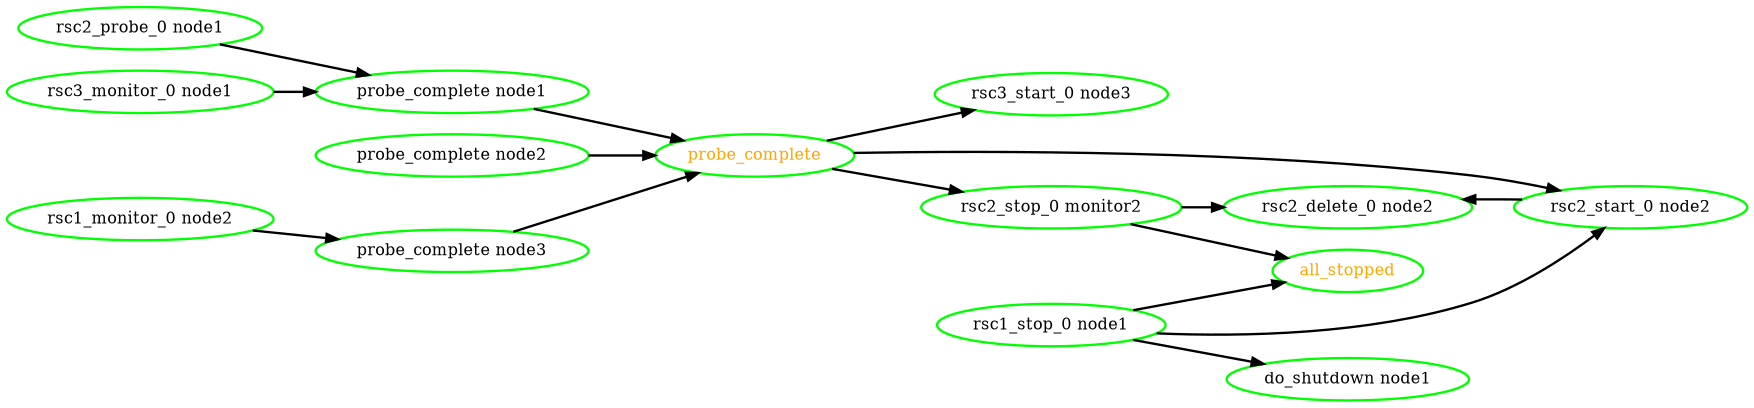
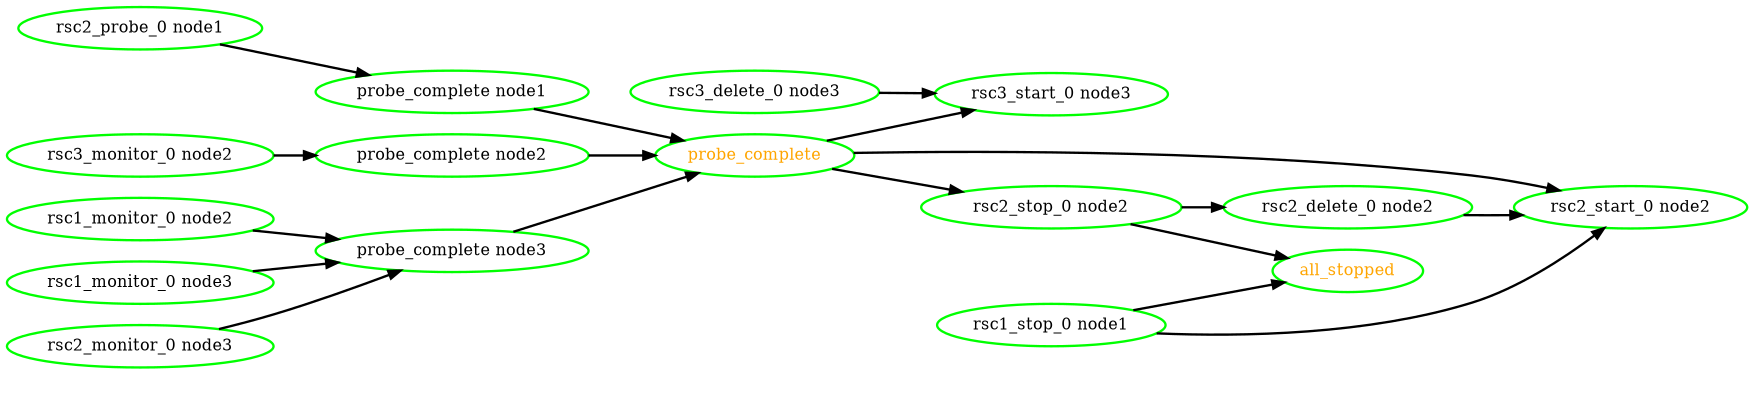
node "rsc3_monitor_0 node1": removed
node "rsc3_delete_0 node3": added
node "rsc3_monitor_0 node2": added
edge "rsc2_start_0 node2" -> "rsc2_delete_0 node2": reversed
node "rsc2_stop_0 monitor2": label "rsc2_stop_0 monitor2" -> "rsc2_stop_0 node2"
node "rsc1_monitor_0 node3": added
node "rsc2_monitor_0 node3": added
node "do_shutdown node1": removed
